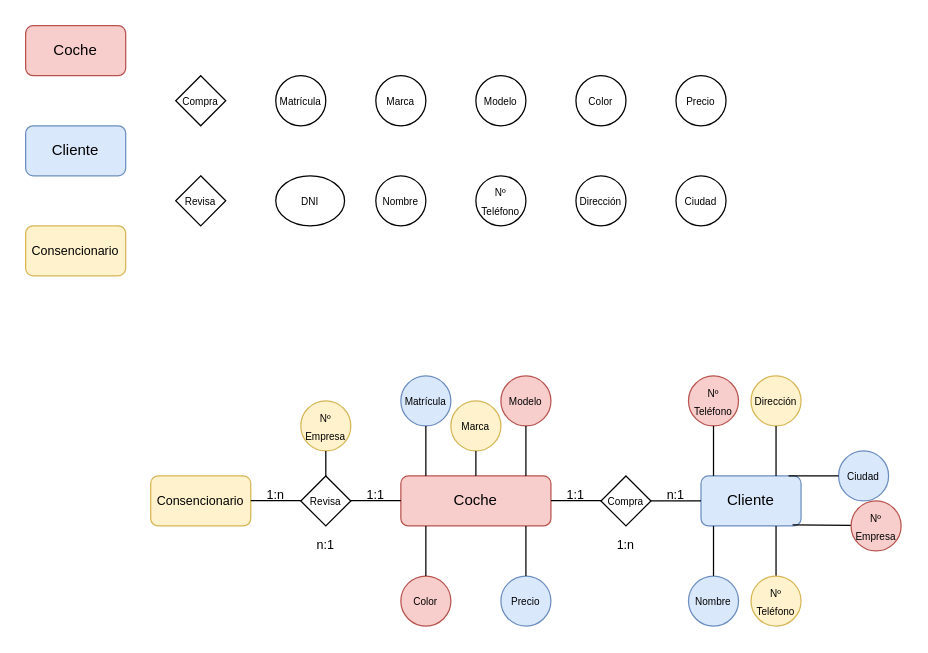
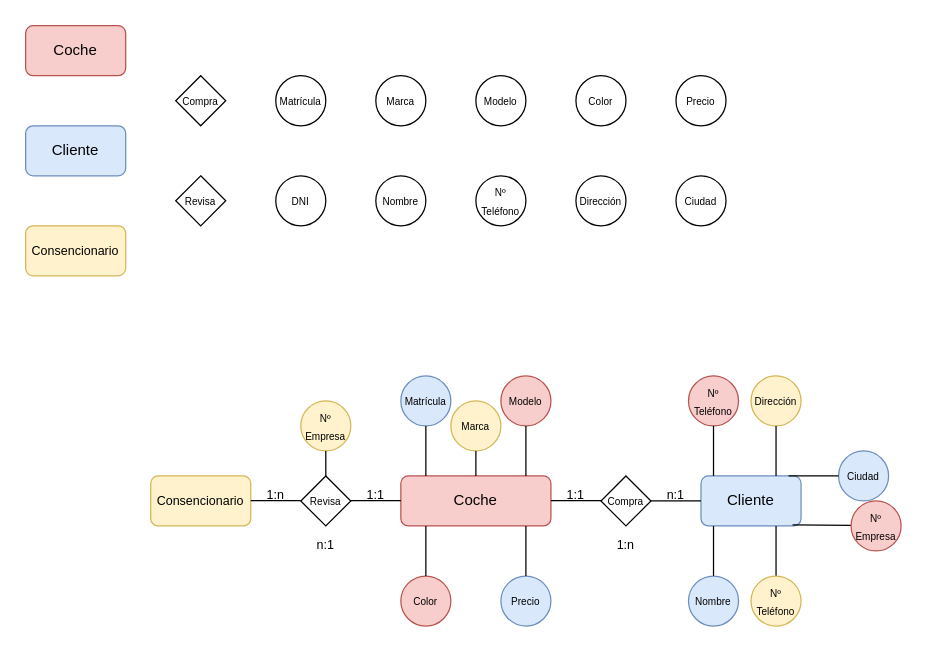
node "DNI": size 69x50 -> 50x50
